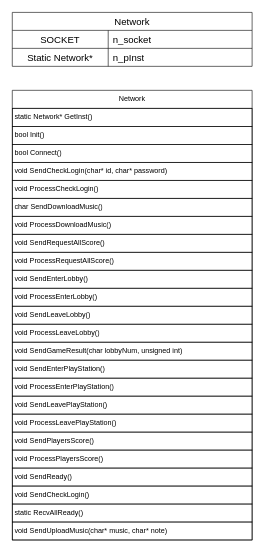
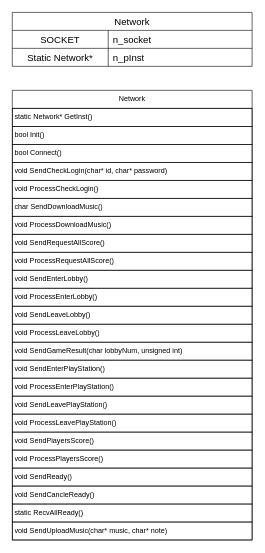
node "void SendCheckLogin()": label "void SendCheckLogin()" -> "void SendCancleReady()"
